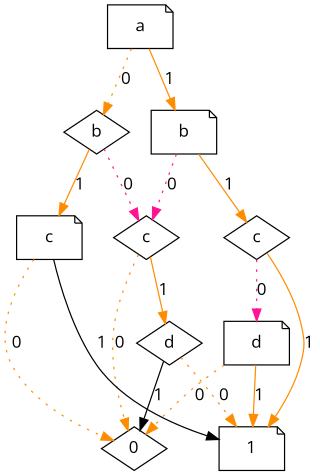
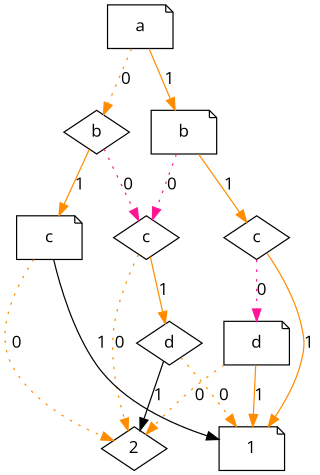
node "0": label "0" -> "2"
